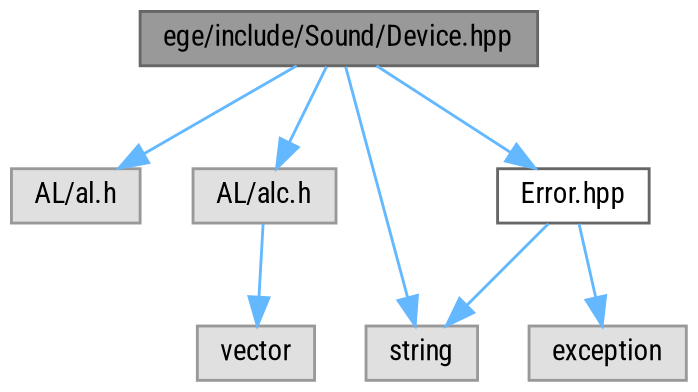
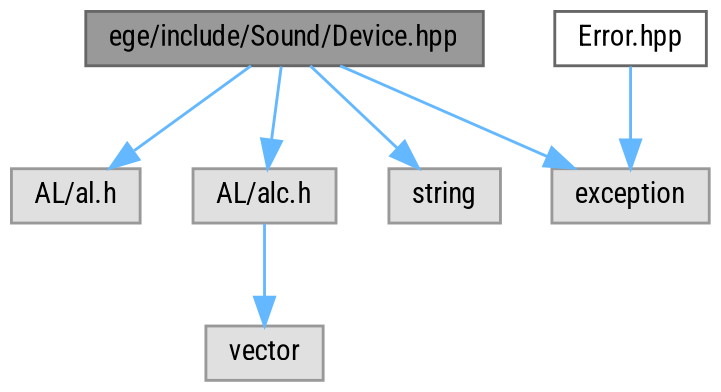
edge "ege/include/Sound/Device.hpp" -> "Error.hpp": now "ege/include/Sound/Device.hpp" -> "exception"
edge "Error.hpp" -> "string": removed
